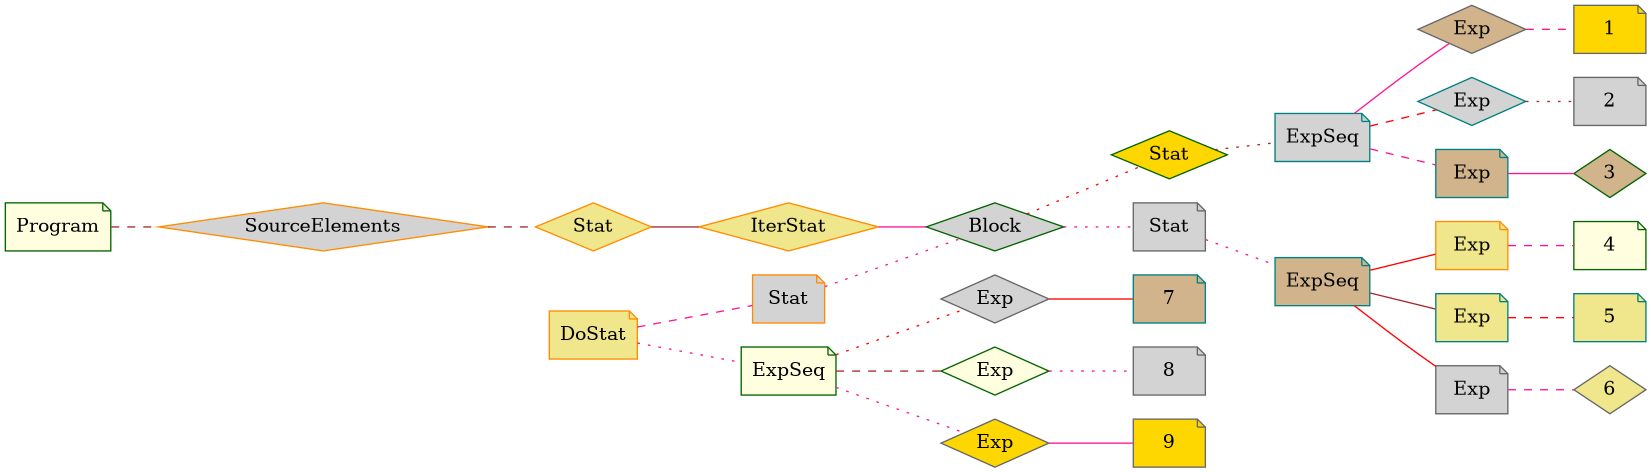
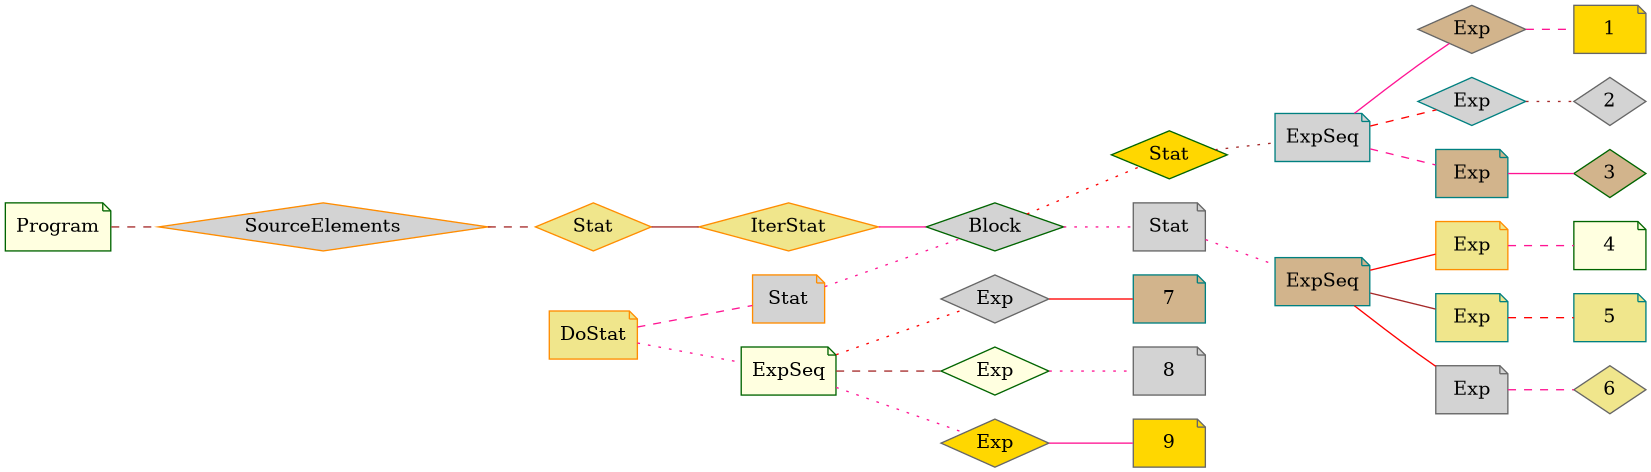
node "2": shape note -> diamond
